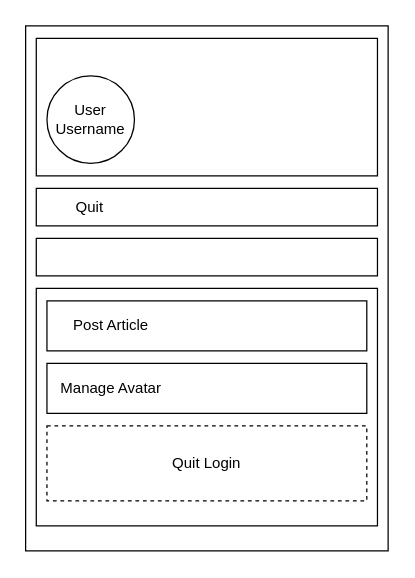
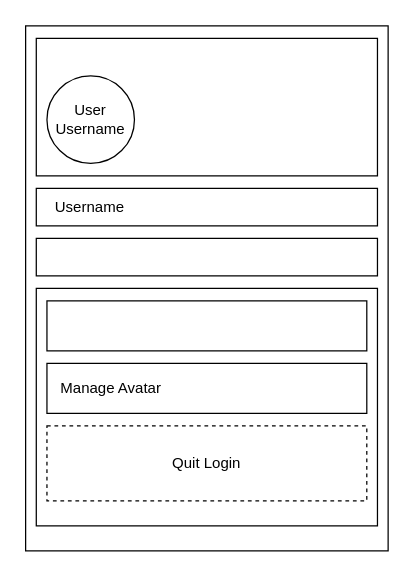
node "Quit": label "Quit" -> "Username"
node "Post Article": removed
